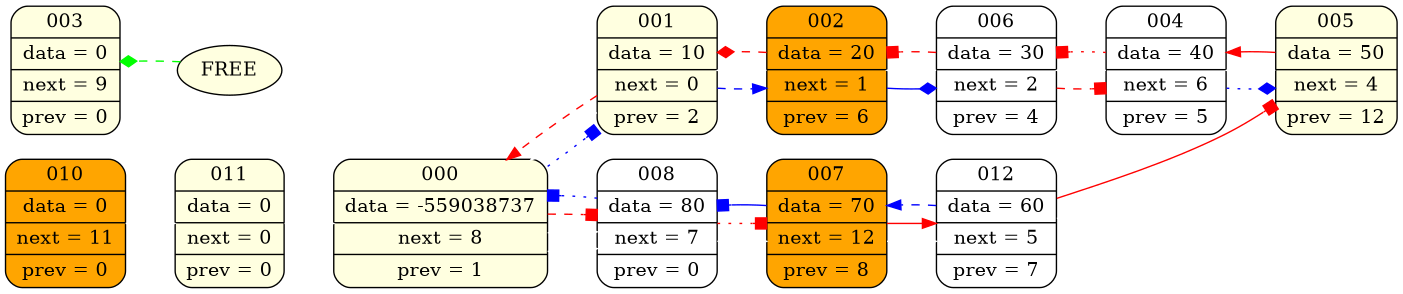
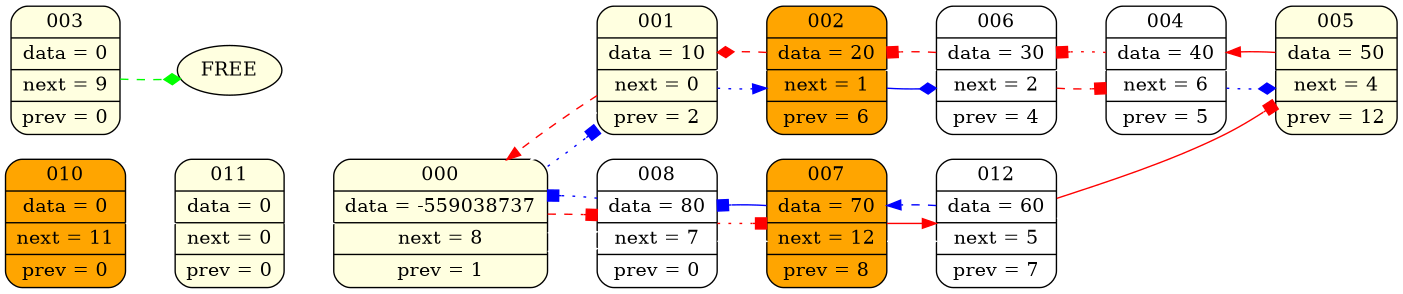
edge "FREE" -> "003": reversed
edge "001" -> "002": style dashed -> dotted
